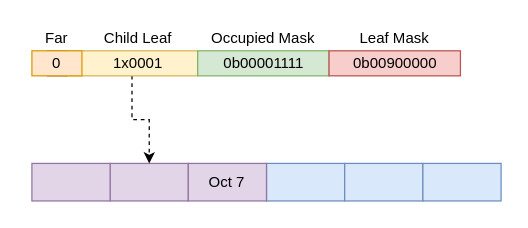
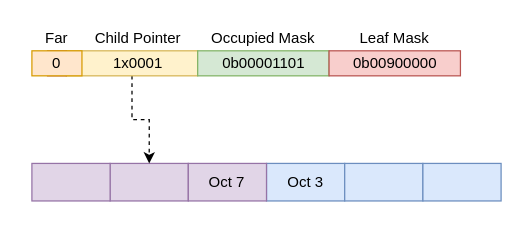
node "Child Leaf": label "Child Leaf" -> "Child Pointer"
node "0b00001111": label "0b00001111" -> "0b00001101"
node "Oct 3": added
